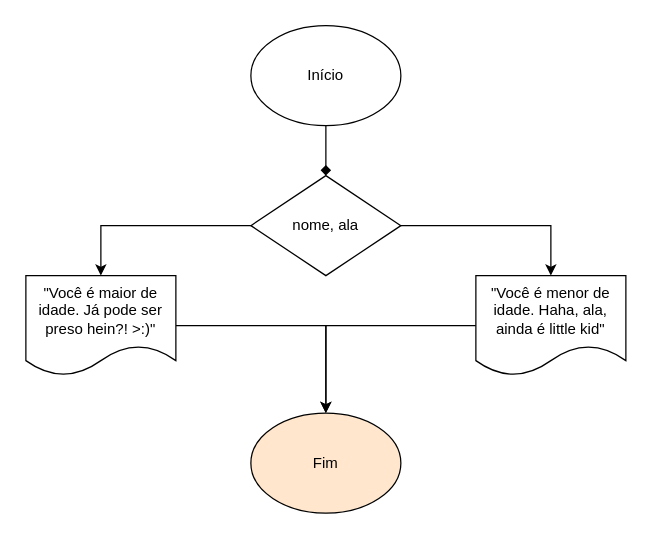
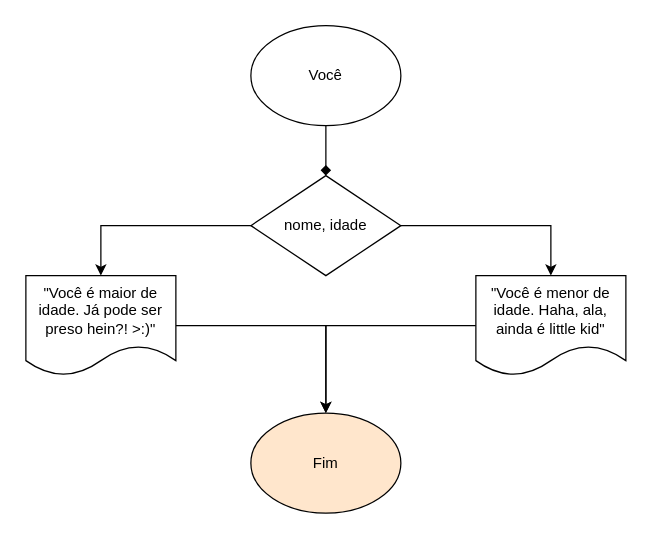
node "Início": label "Início" -> "Você"
node "nome, ala": label "nome, ala" -> "nome, idade"
